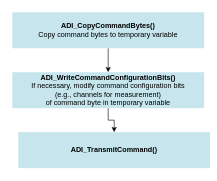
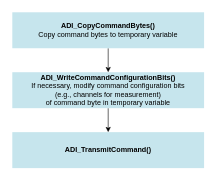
node "ADI_TransmitCommand()": moved (114, 150) -> (108, 150)
